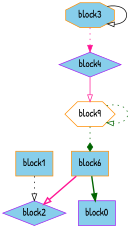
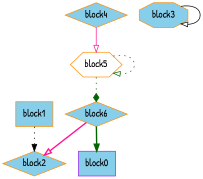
edge "block3" -> "block4": removed
node "block4": color purple -> darkorange
node "block9": label "block9" -> "block5"
node "block6": shape box -> diamond
edge "block1" -> "block2": arrowhead onormal -> normal
node "block2": color purple -> darkorange
